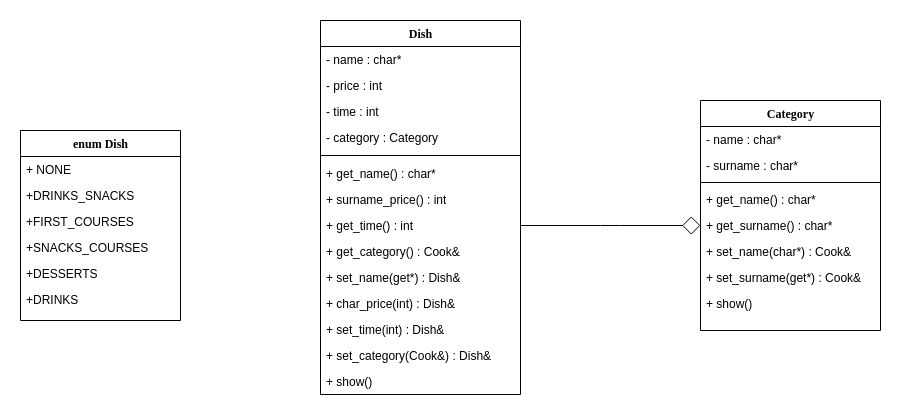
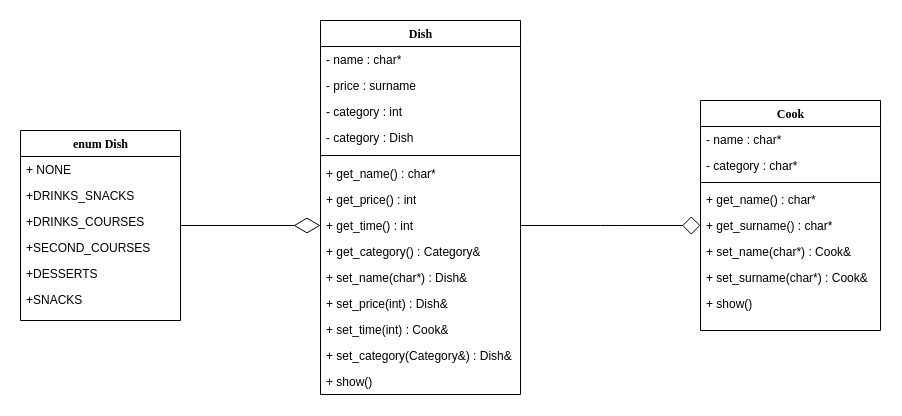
node "- price : int": label "- price : int" -> "- price : surname"
node "- time : int": label "- time : int" -> "- category : int"
node "Category": label "Category" -> "Cook"
node "- category : Category": label "- category : Category" -> "- category : Dish"
node "- surname : char*": label "- surname : char*" -> "- category : char*"
node "+ surname_price() : int": label "+ surname_price() : int" -> "+ get_price() : int"
node "+FIRST_COURSES": label "+FIRST_COURSES" -> "+DRINKS_COURSES"
edge "enum Dish" -> "+ get_time() : int": added
node "+SNACKS_COURSES": label "+SNACKS_COURSES" -> "+SECOND_COURSES"
node "+ get_category() : Cook&": label "+ get_category() : Cook&" -> "+ get_category() : Category&"
node "+ set_name(get*) : Dish&": label "+ set_name(get*) : Dish&" -> "+ set_name(char*) : Dish&"
node "+ set_surname(get*) : Cook&": label "+ set_surname(get*) : Cook&" -> "+ set_surname(char*) : Cook&"
node "+DRINKS": label "+DRINKS" -> "+SNACKS"
node "+ char_price(int) : Dish&": label "+ char_price(int) : Dish&" -> "+ set_price(int) : Dish&"
node "+ set_time(int) : Dish&": label "+ set_time(int) : Dish&" -> "+ set_time(int) : Cook&"
node "+ set_category(Cook&) : Dish&": label "+ set_category(Cook&) : Dish&" -> "+ set_category(Category&) : Dish&"
